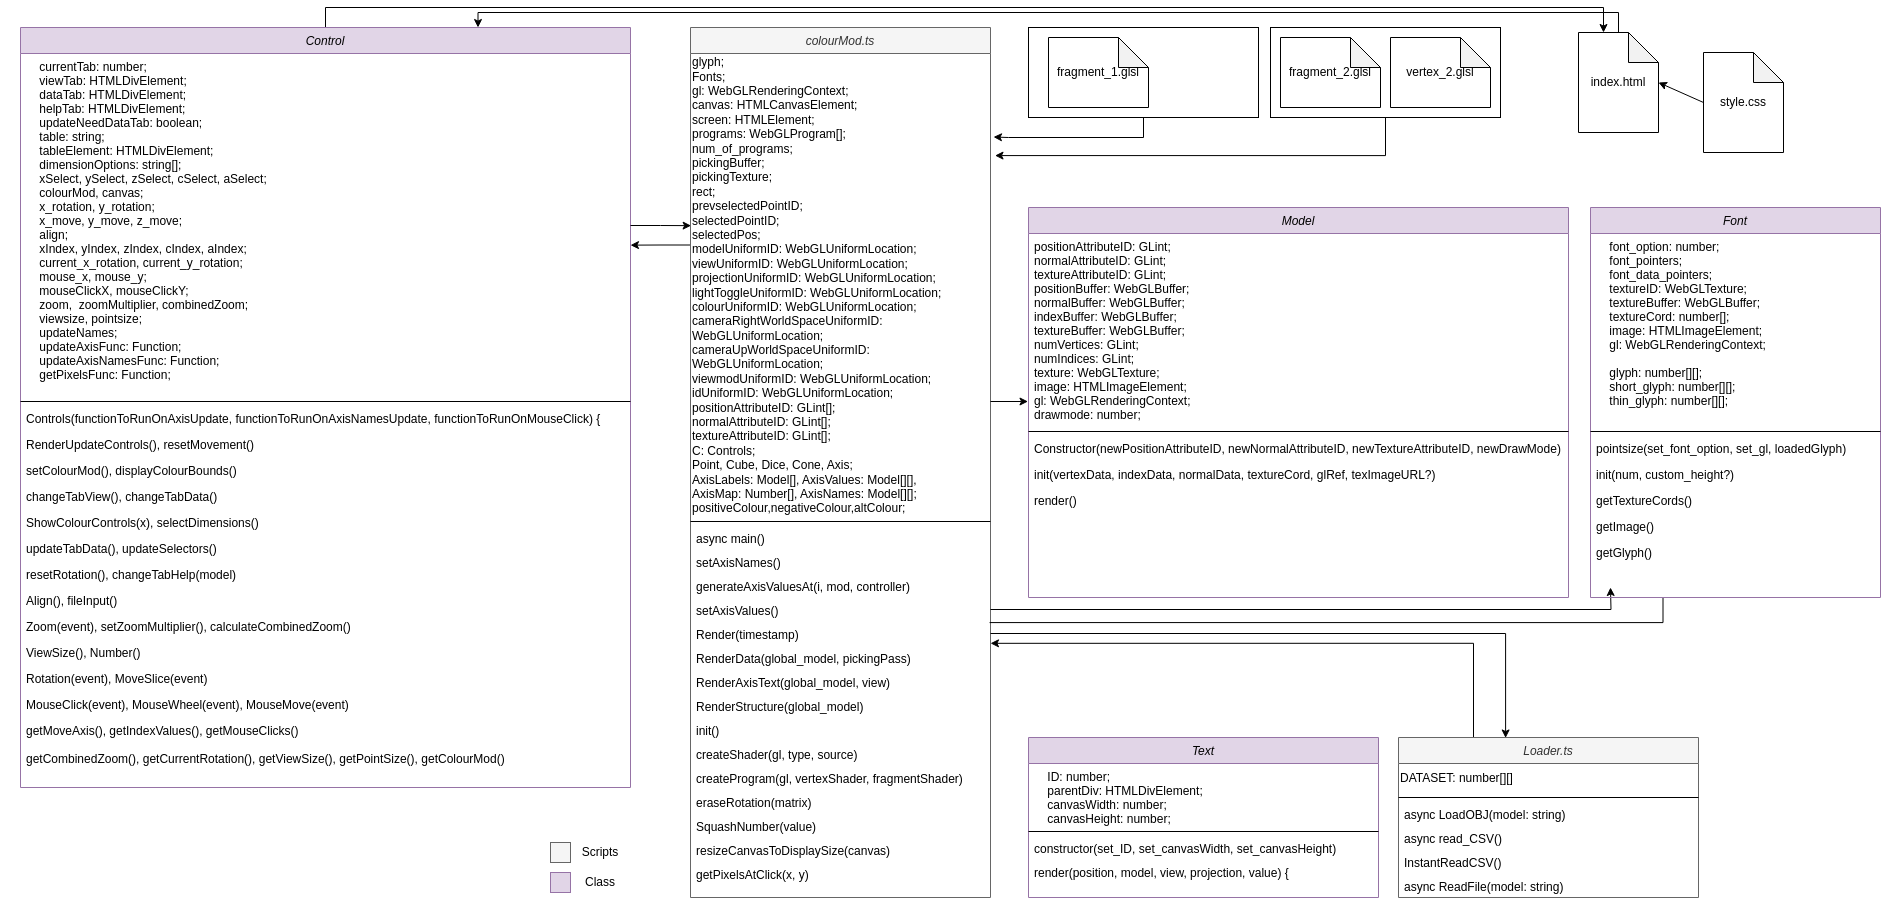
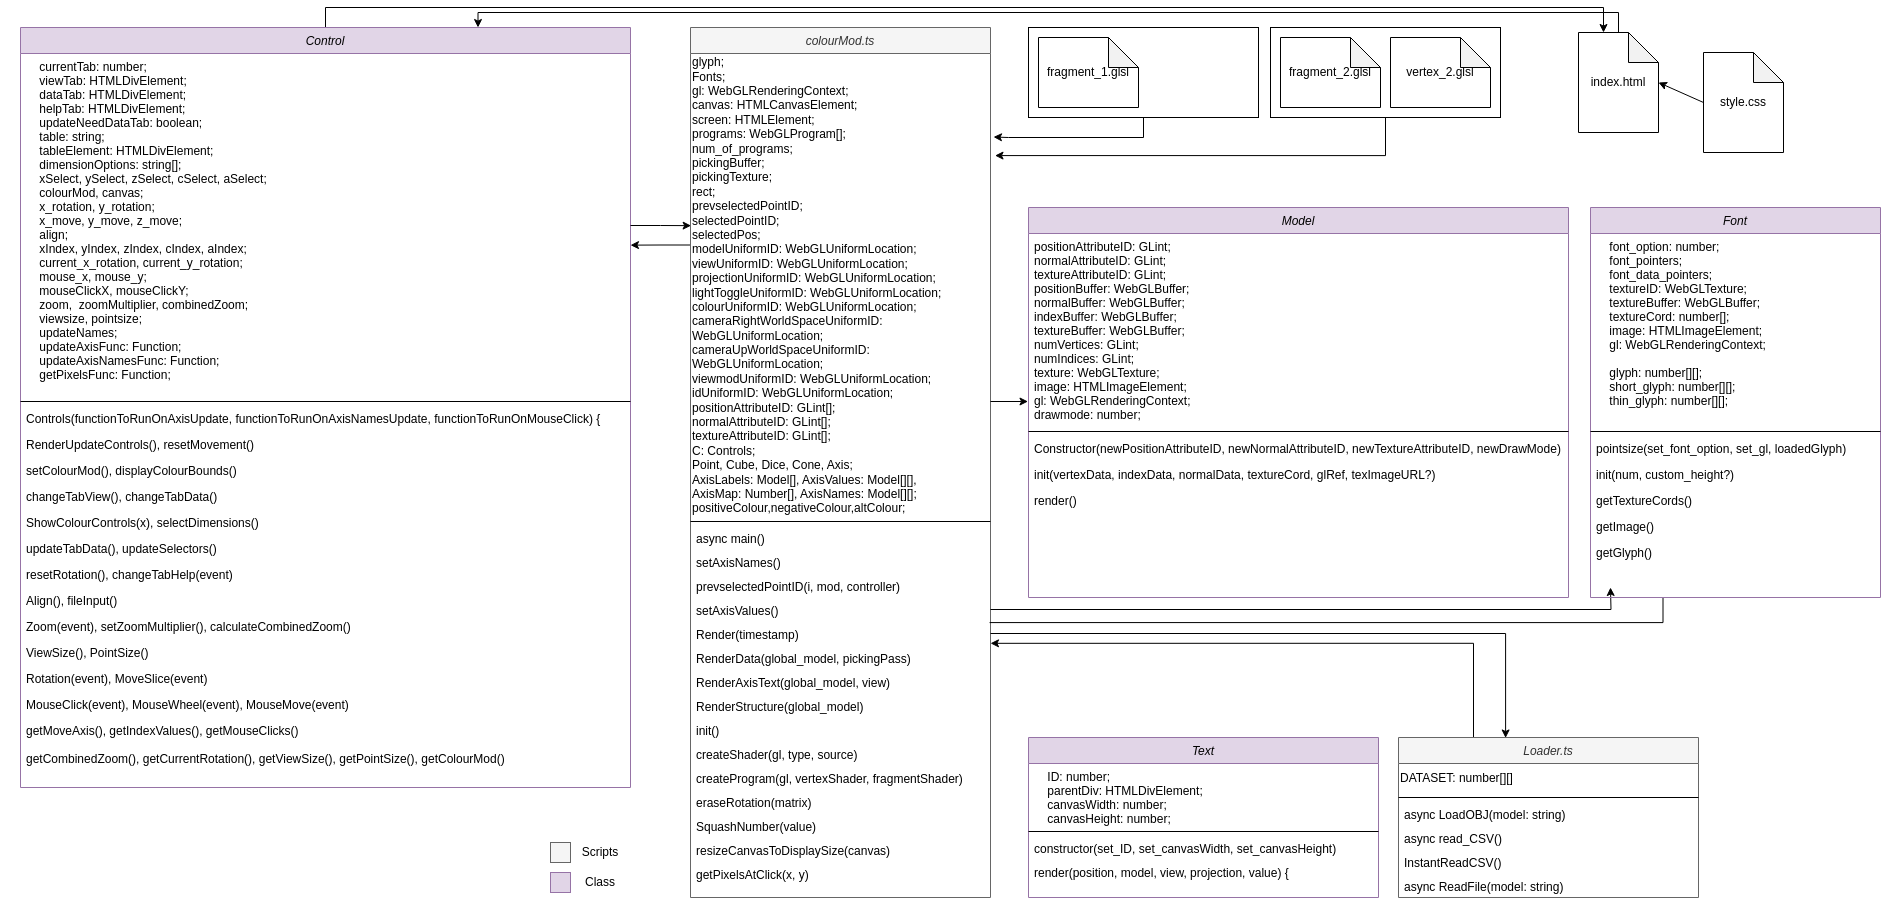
node "fragment_1.glsl": moved (1099, 73) -> (1089, 73)
node "resetRotation(), changeTabHelp(model)": label "resetRotation(), changeTabHelp(model)" -> "resetRotation(), changeTabHelp(event)"
node "generateAxisValuesAt(i, mod, controller)": label "generateAxisValuesAt(i, mod, controller)" -> "prevselectedPointID(i, mod, controller)"
node "ViewSize(), Number()": label "ViewSize(), Number()" -> "ViewSize(), PointSize()"
